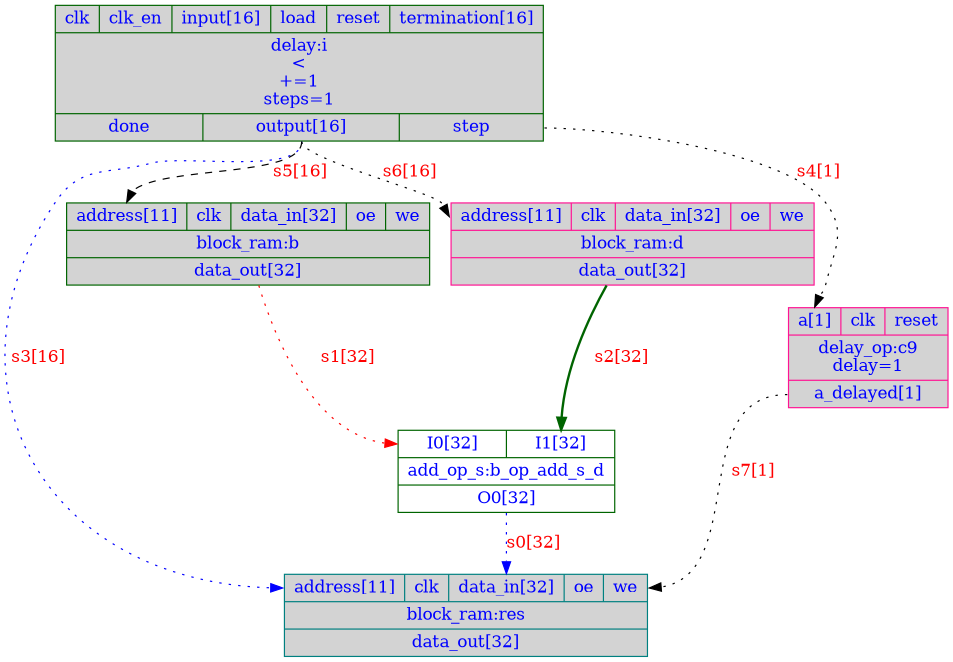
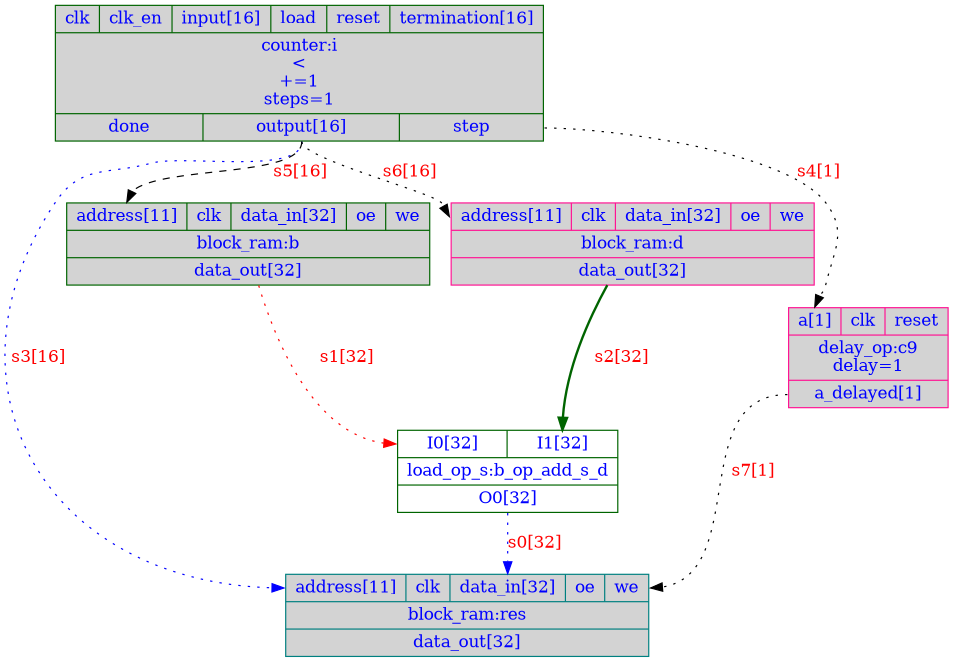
node "clk": text "delay:i" -> "counter:i"
node "I0[32]": text "add_op_s:b_op_add_s_d" -> "load_op_s:b_op_add_s_d"
